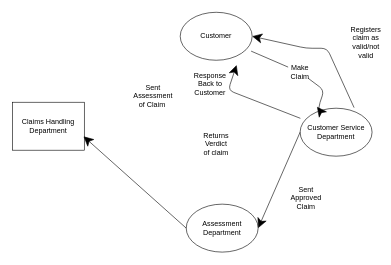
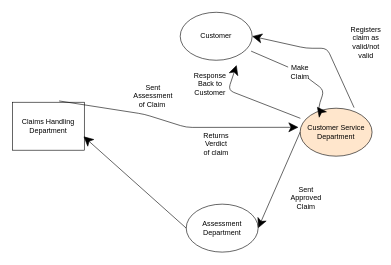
edge "Claims Handling Department" -> "Customer Service Department": added
node "Customer Service Department": fillcolor #ffffff -> #ffe6cc
